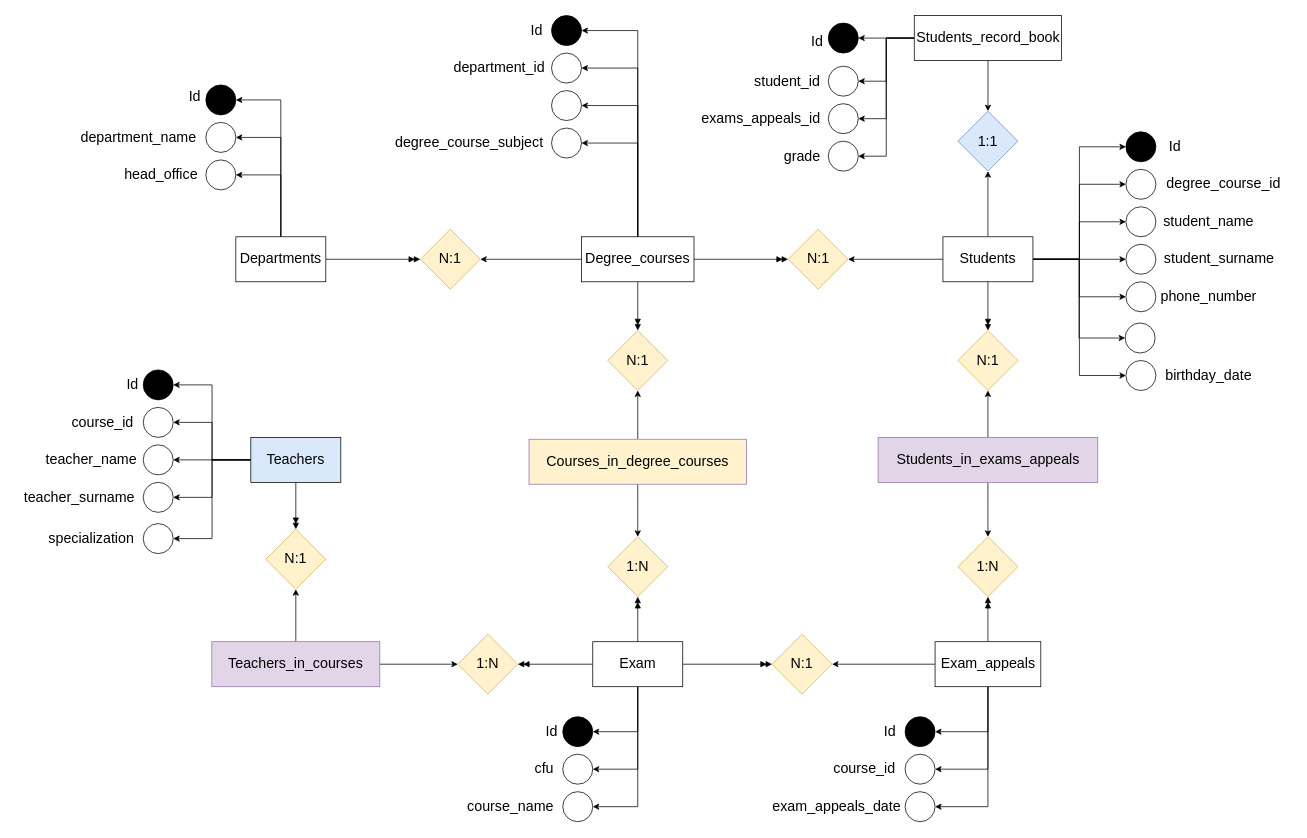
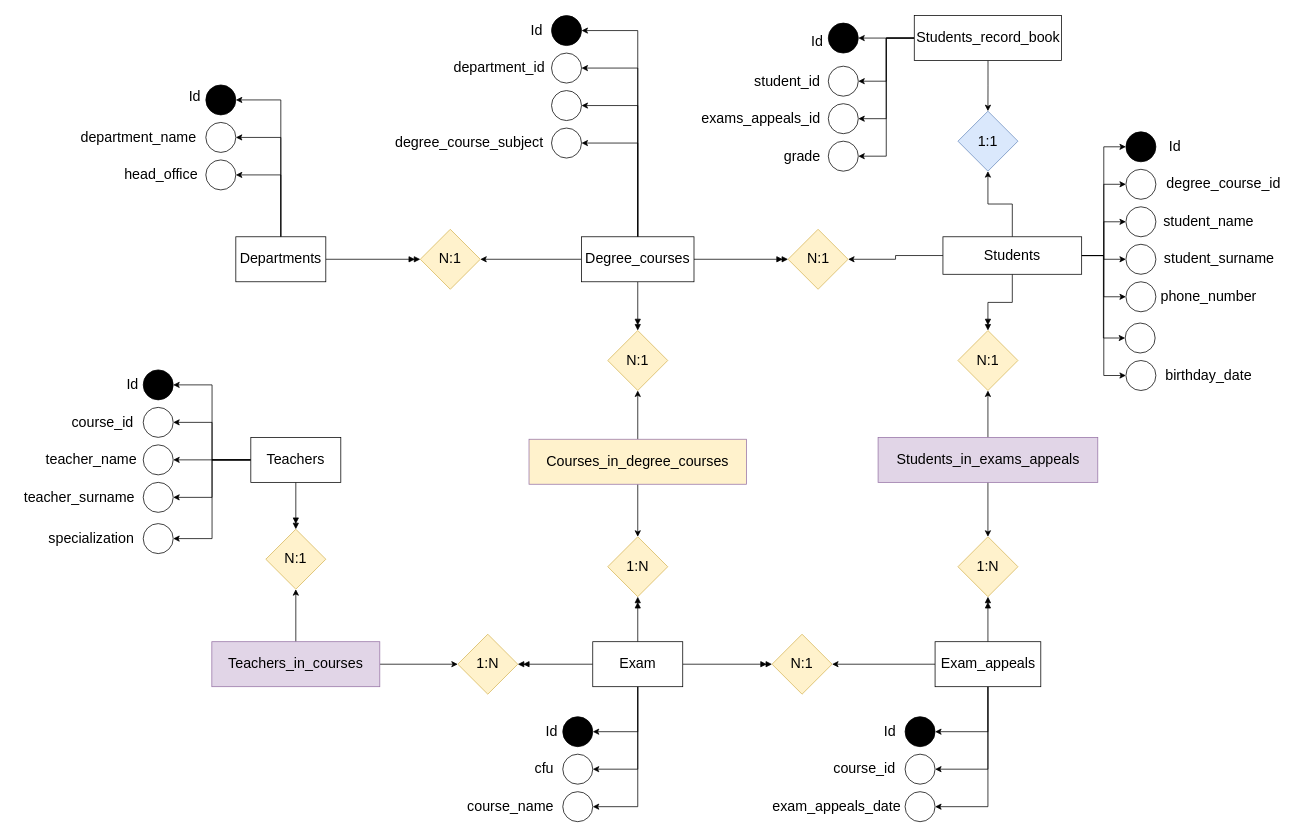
node "Students": size 90x45 -> 139x38
node "Teachers": fillcolor #dae8fc -> #ffffff
